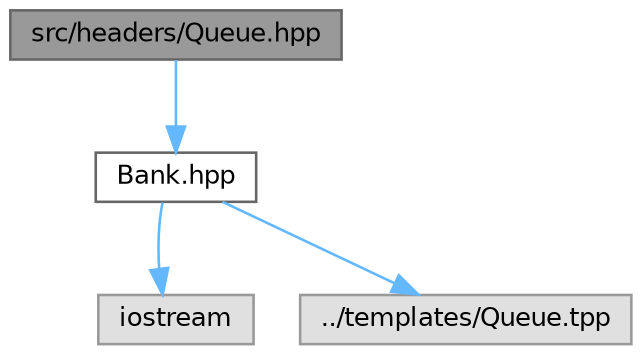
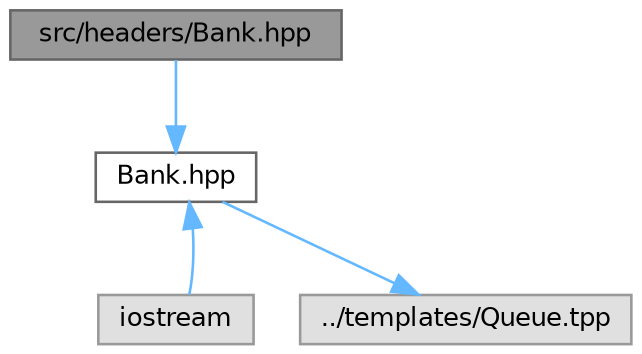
node "src/headers/Queue.hpp": label "src/headers/Queue.hpp" -> "src/headers/Bank.hpp"
edge "Bank.hpp" -> "iostream": reversed
